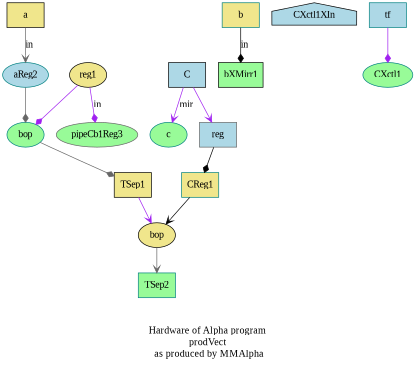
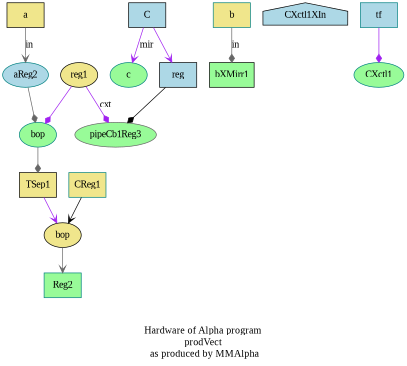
edge "b" -> "bXMirr1": color black -> gray40
edge "reg1" -> "pipeCb1Reg3": label "in" -> "cxt"
node "reg": color gray40 -> black
edge "reg" -> "CReg1": now "reg" -> "pipeCb1Reg3"
node "TSep2": label "TSep2" -> "Reg2"
